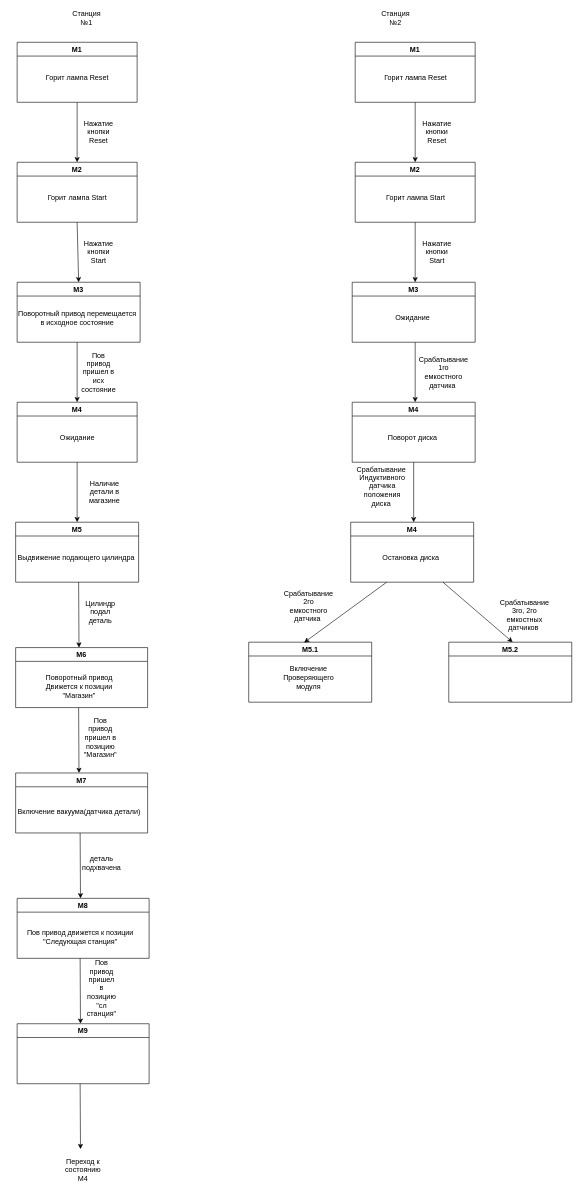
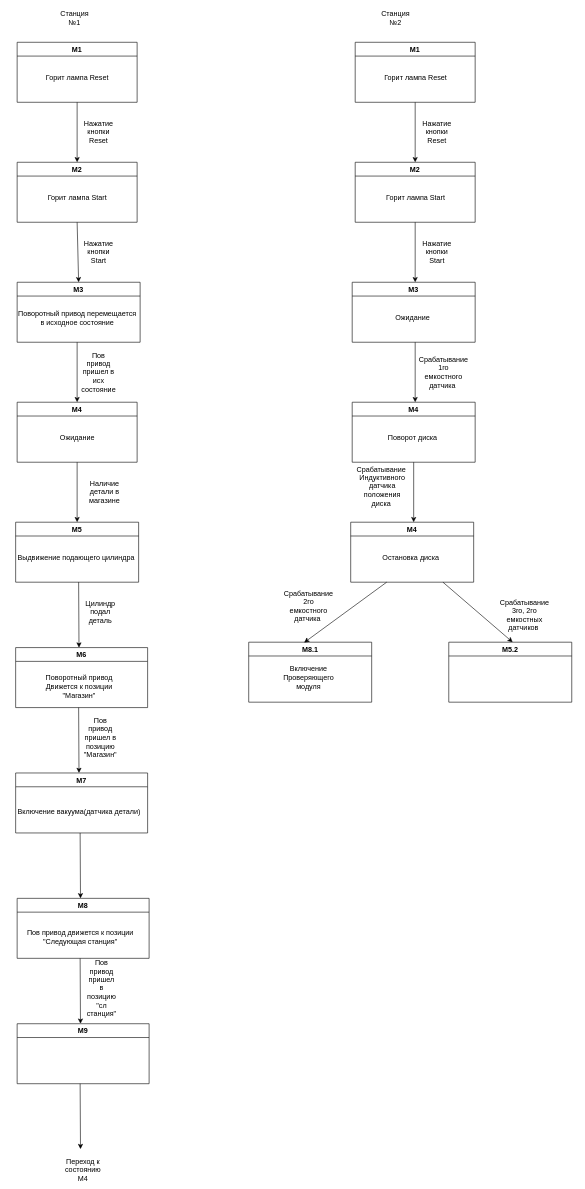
node "Станция №1": moved (87, 18) -> (75, 18)
node "M5.1": label "M5.1" -> "M8.1"
node "деталь подхвачена": removed
